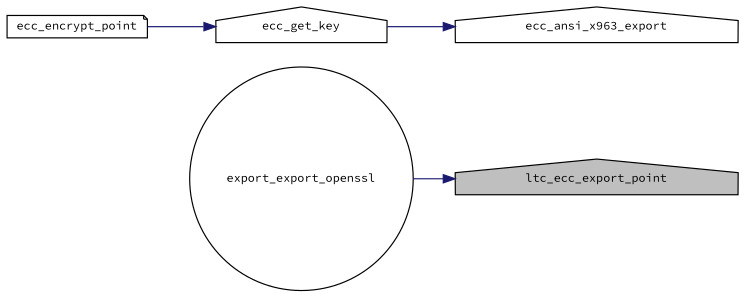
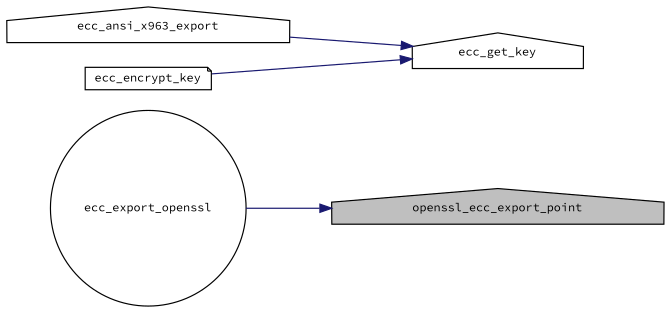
node "ecc_encrypt_point": label "ecc_encrypt_point" -> "ecc_encrypt_key"
edge "ecc_get_key" -> "ecc_ansi_x963_export": reversed
node "export_export_openssl": label "export_export_openssl" -> "ecc_export_openssl"
node "ltc_ecc_export_point": label "ltc_ecc_export_point" -> "openssl_ecc_export_point"
